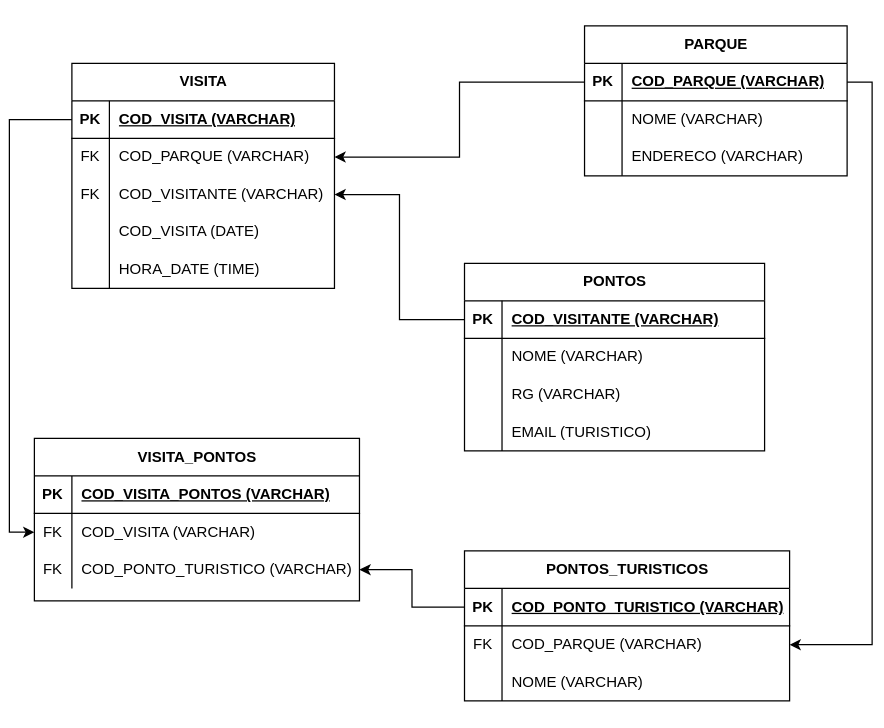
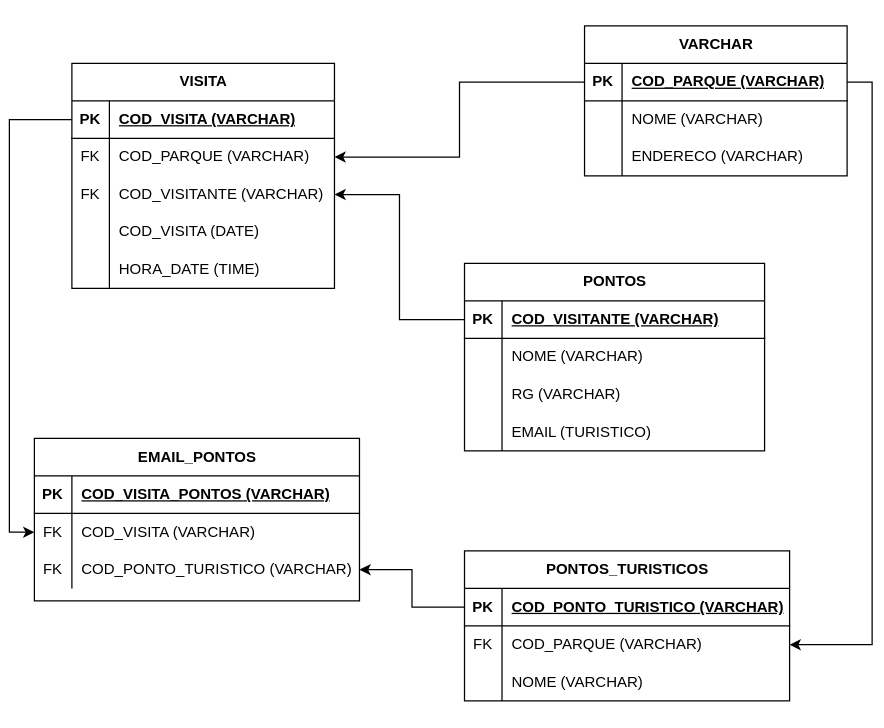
node "PARQUE": label "PARQUE" -> "VARCHAR"
node "VISITA_PONTOS": label "VISITA_PONTOS" -> "EMAIL_PONTOS"
